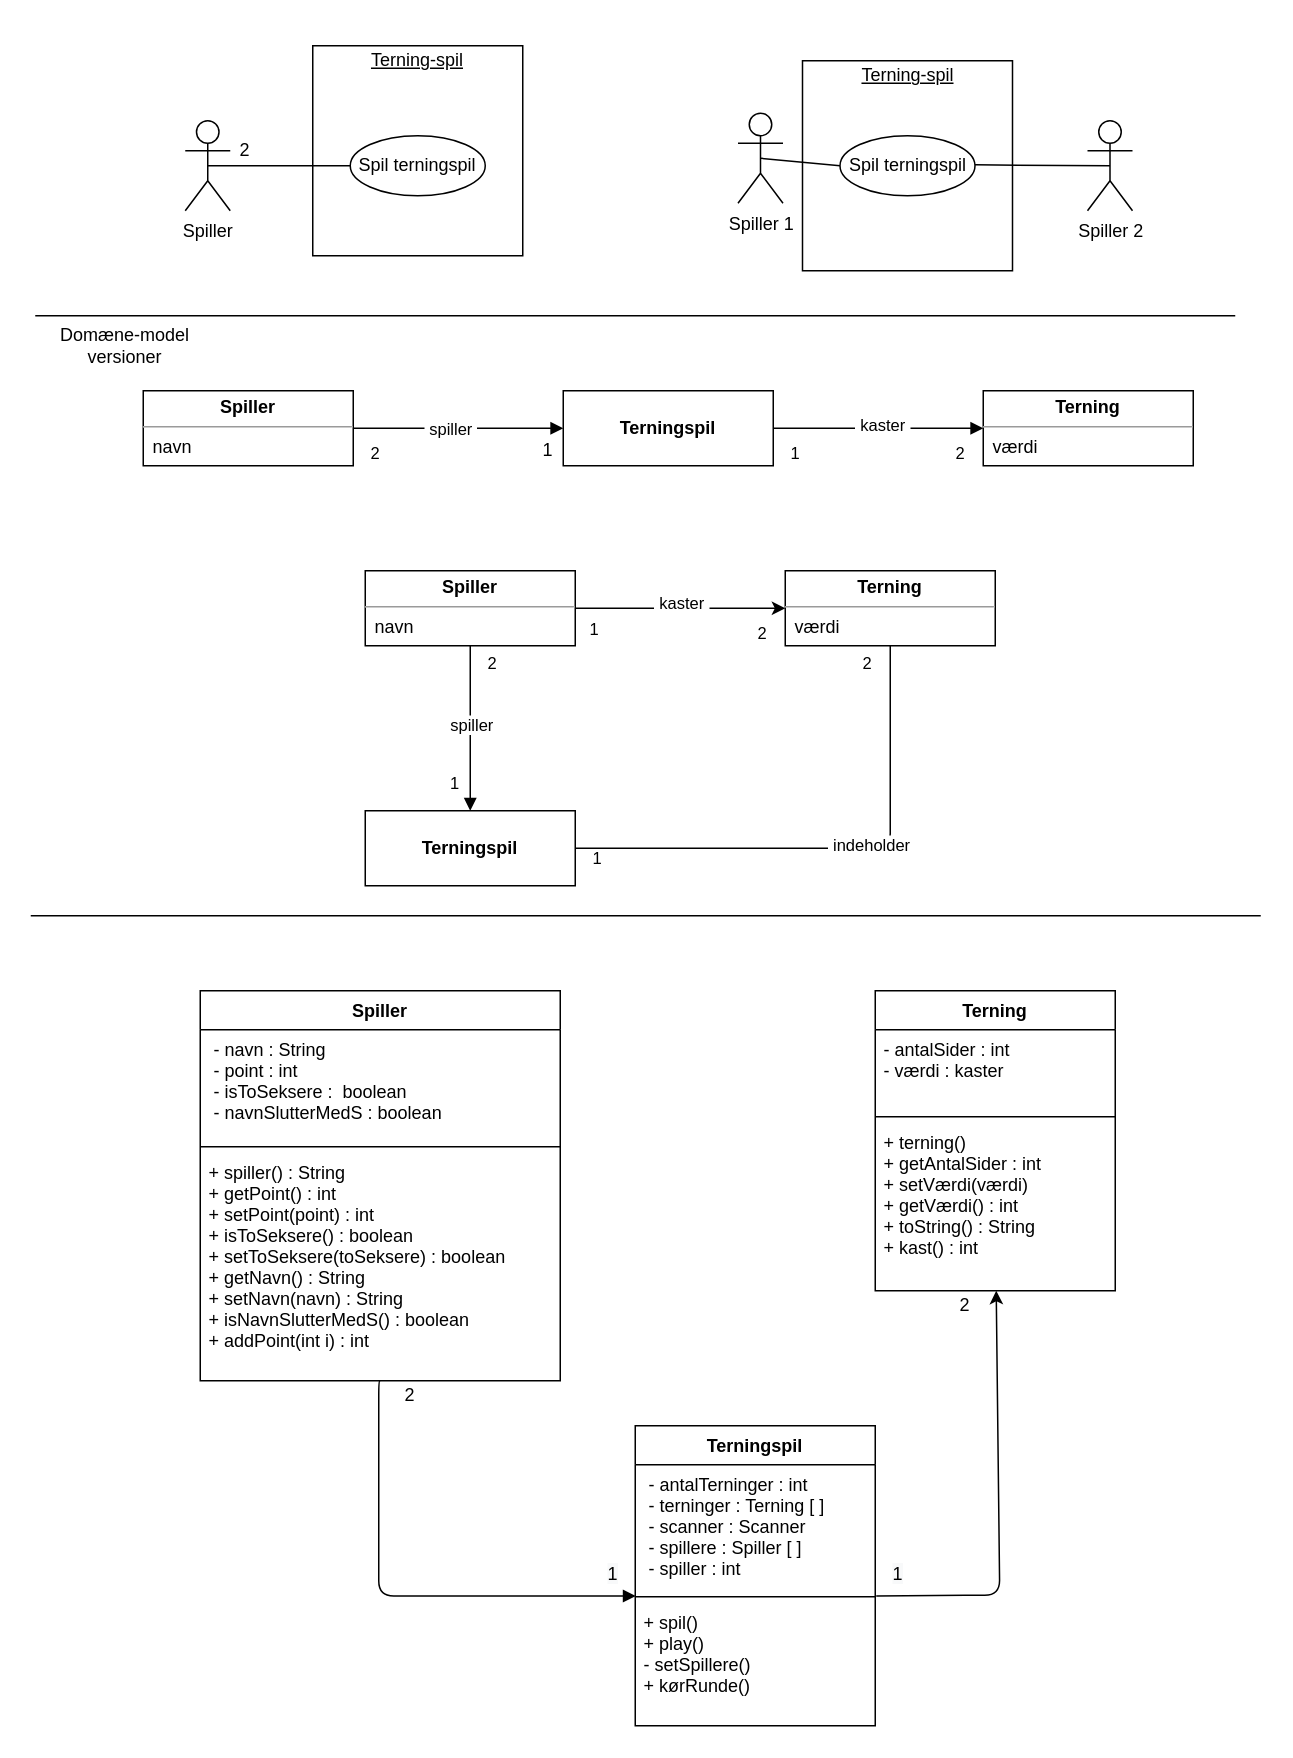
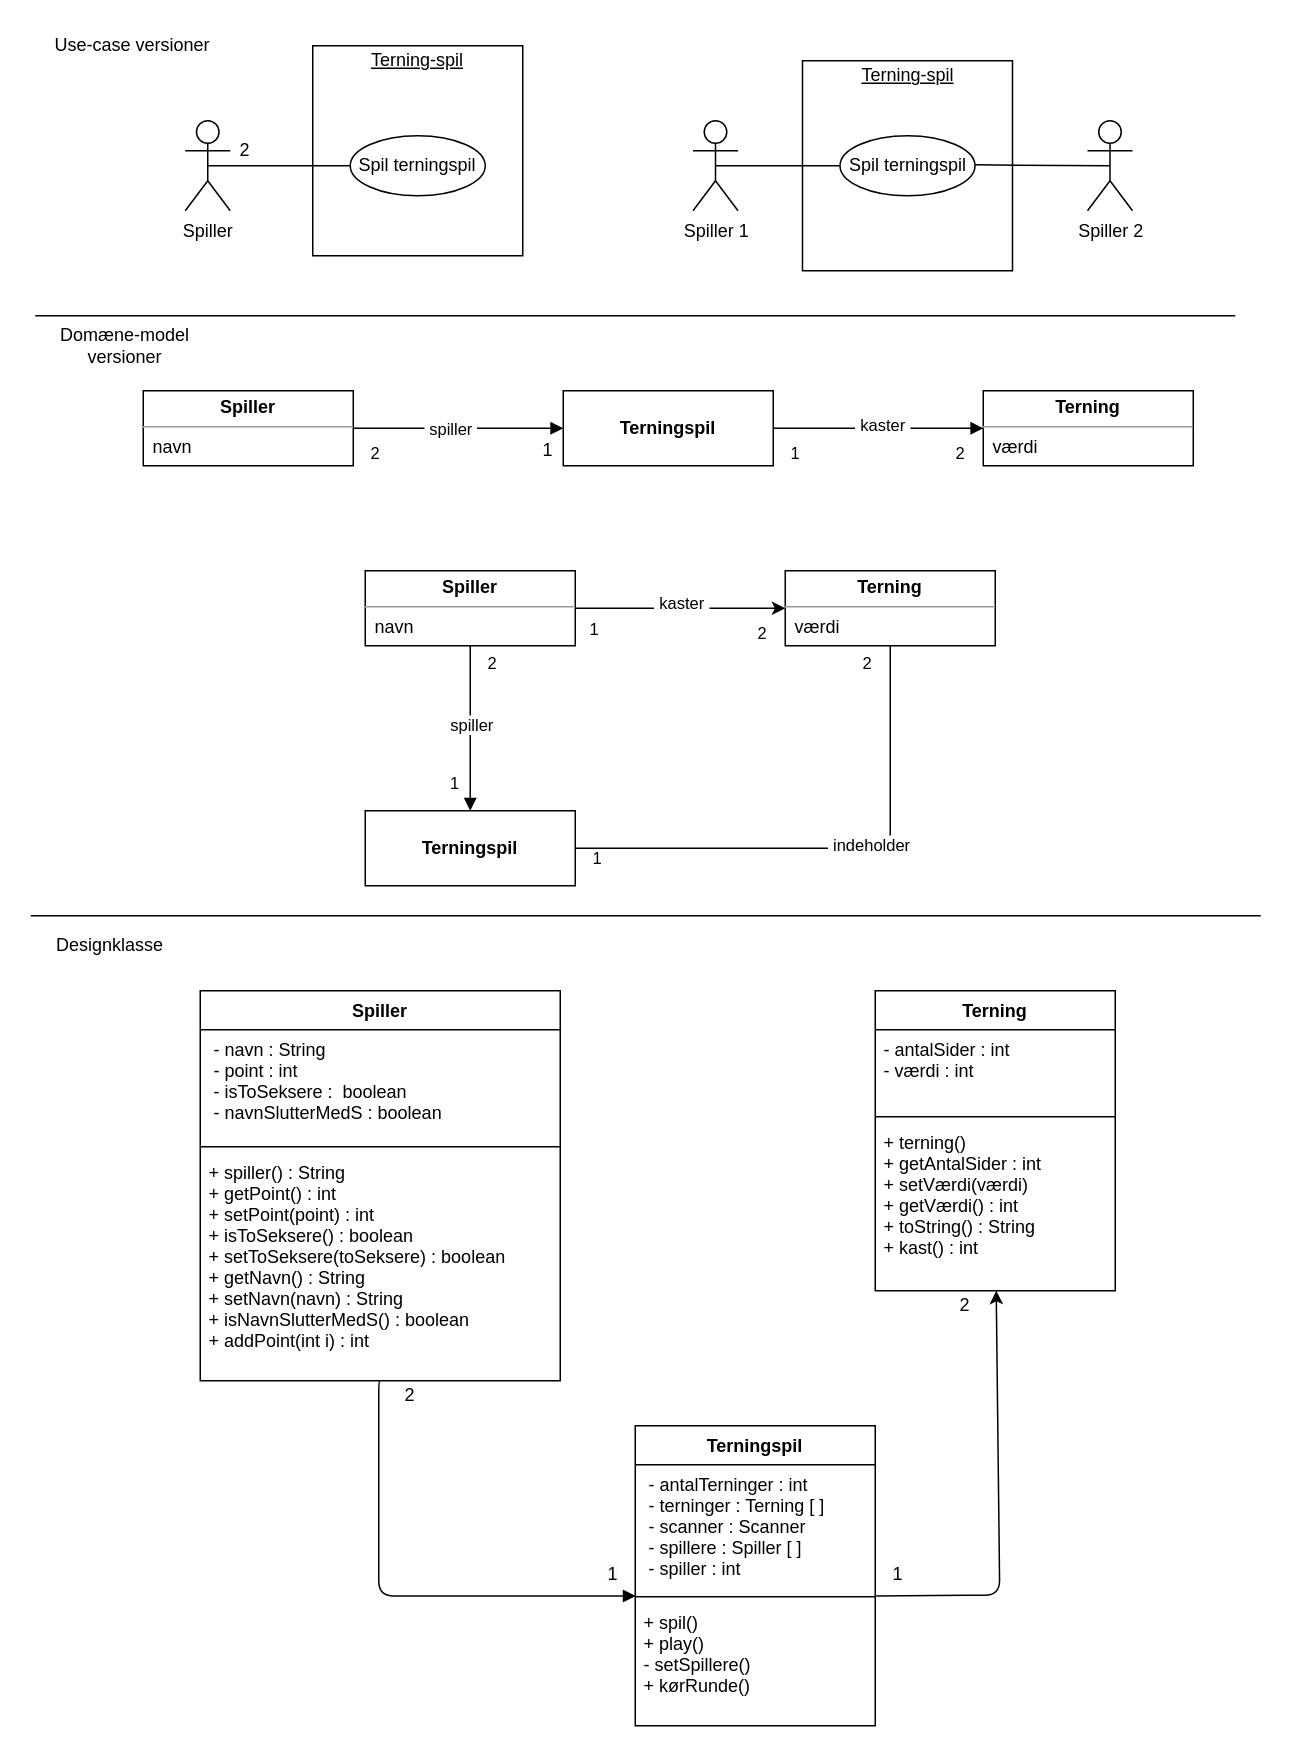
node "Use-case versioner": added
node "Spiller 1": moved (761, 158) -> (716, 166)
node "Designklasse": added
node "- antalSider : int - værdi : kaster": label "- antalSider : int - værdi : kaster" -> "- antalSider : int - værdi : int"
